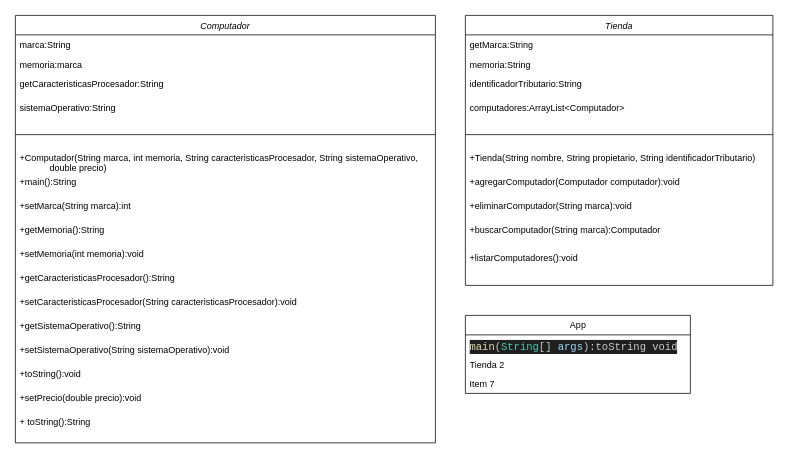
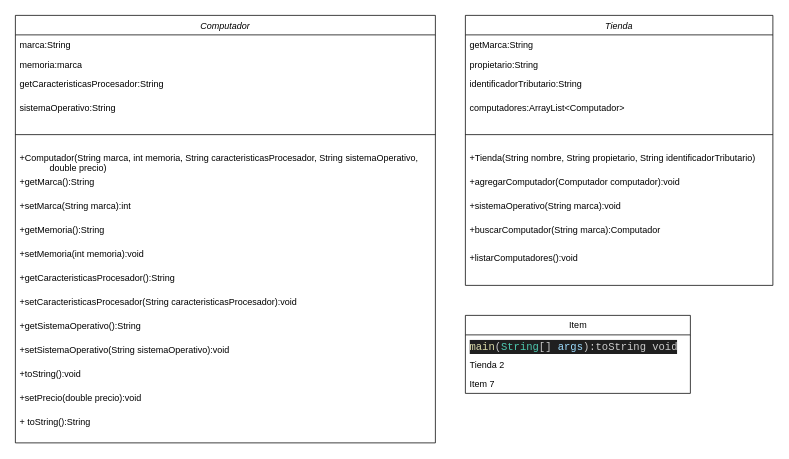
node "memoria:String": label "memoria:String" -> "propietario:String"
node "+main():String": label "+main():String" -> "+getMarca():String"
node "+eliminarComputador(String marca):void": label "+eliminarComputador(String marca):void" -> "+sistemaOperativo(String marca):void"
node "App": label "App" -> "Item"
